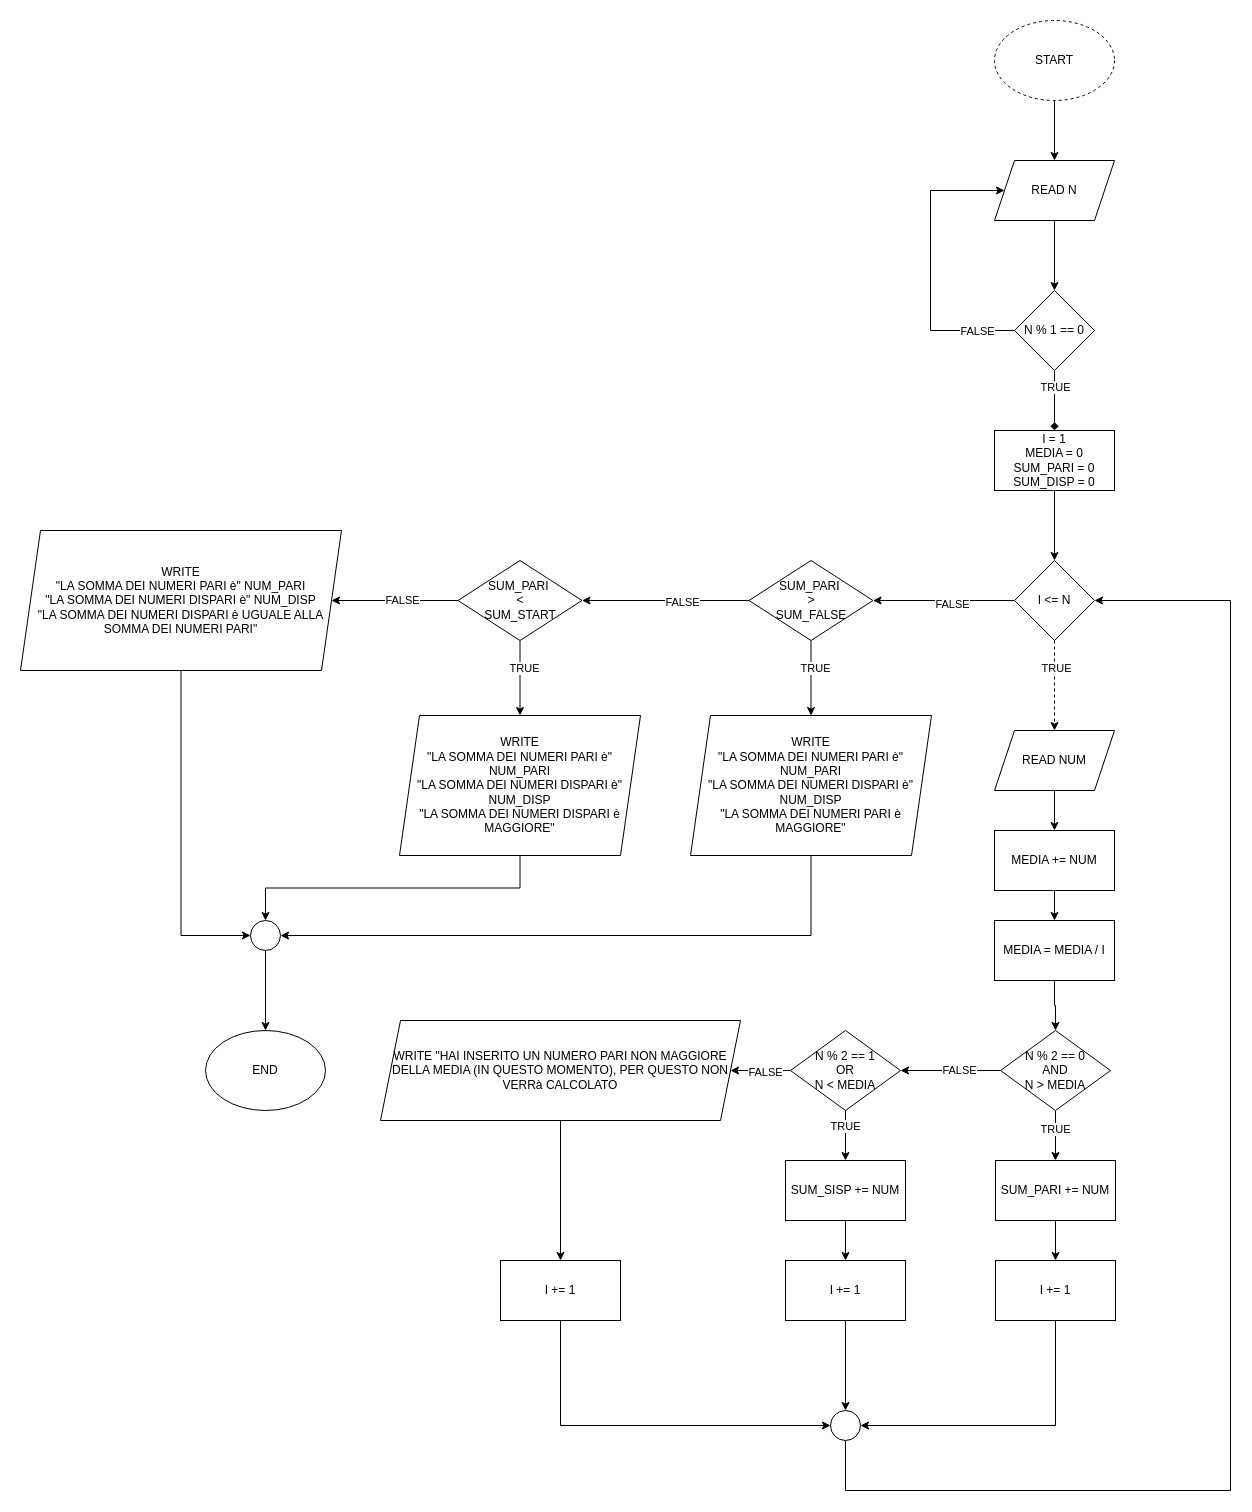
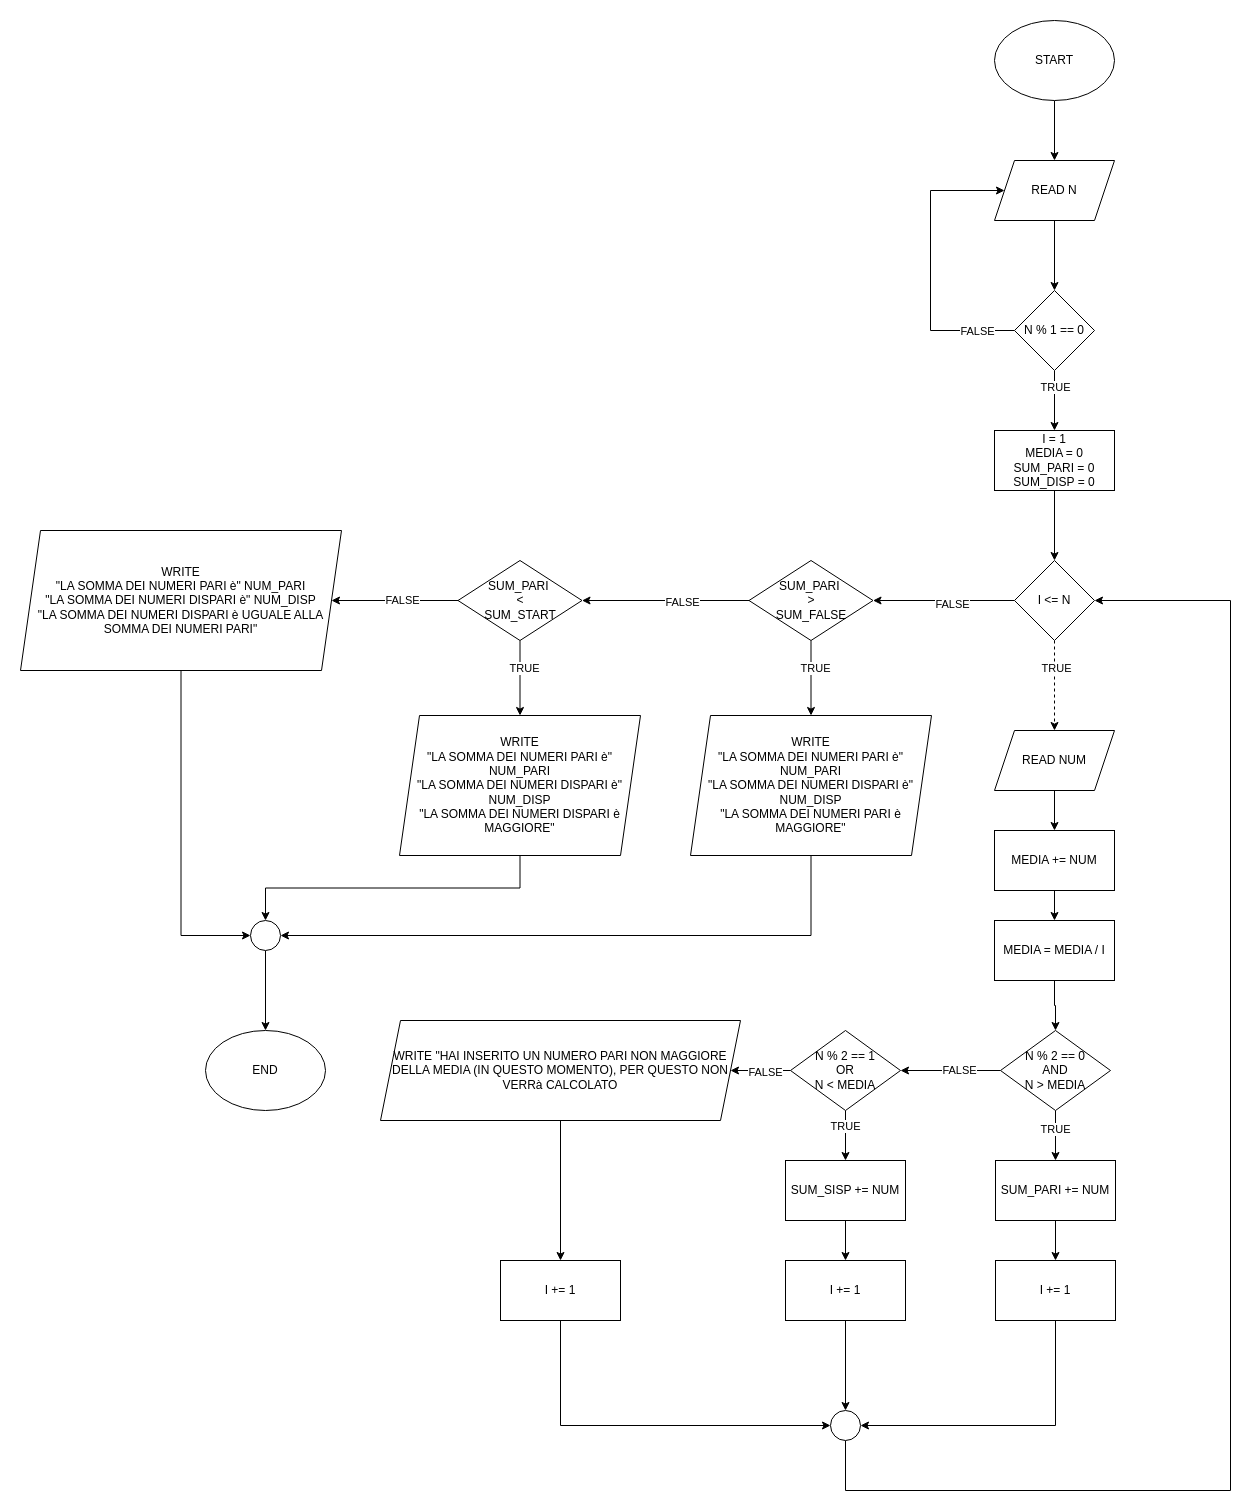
node "START": style dashed -> solid
edge "N % 1 == 0" -> "I = 1 MEDIA = 0 SUM_PARI = 0 SUM_DISP = 0": arrowhead diamond -> classic
